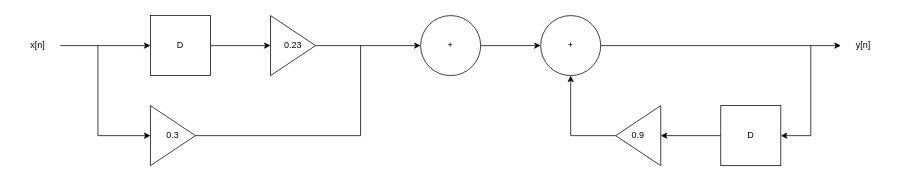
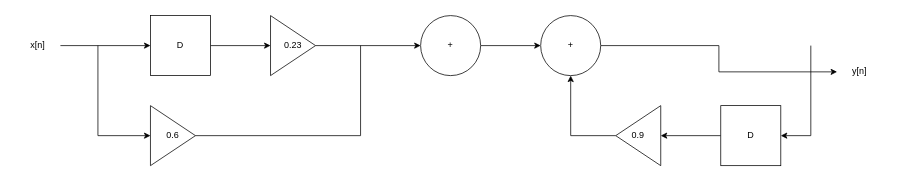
node "y[n]": moved (863, 45) -> (859, 72)
node "0.3": label "0.3" -> "0.6"
